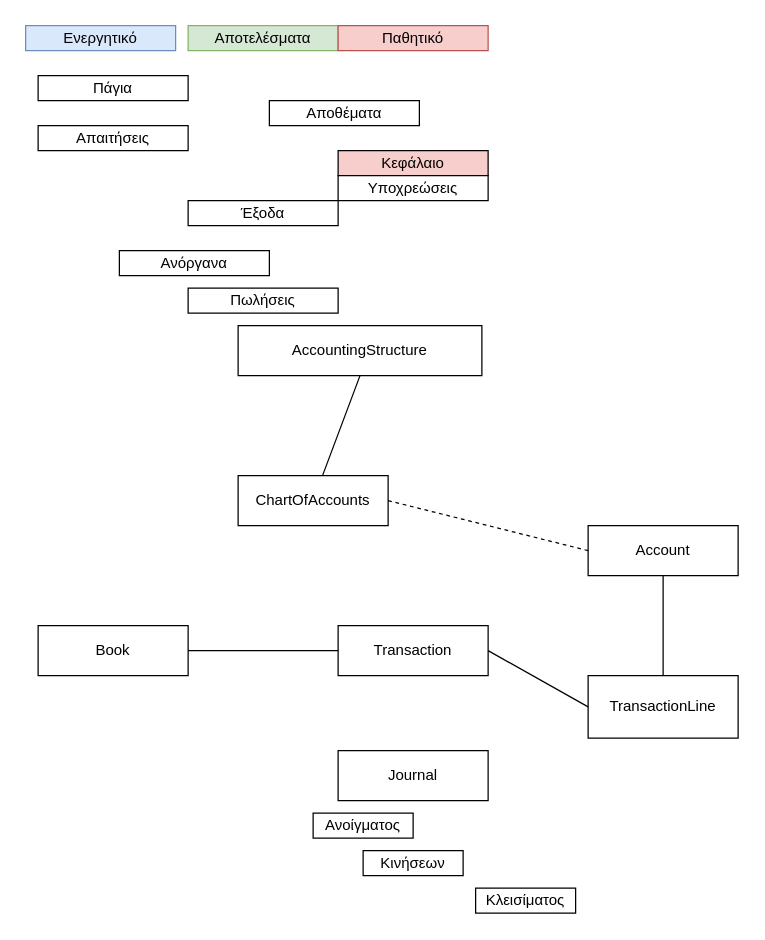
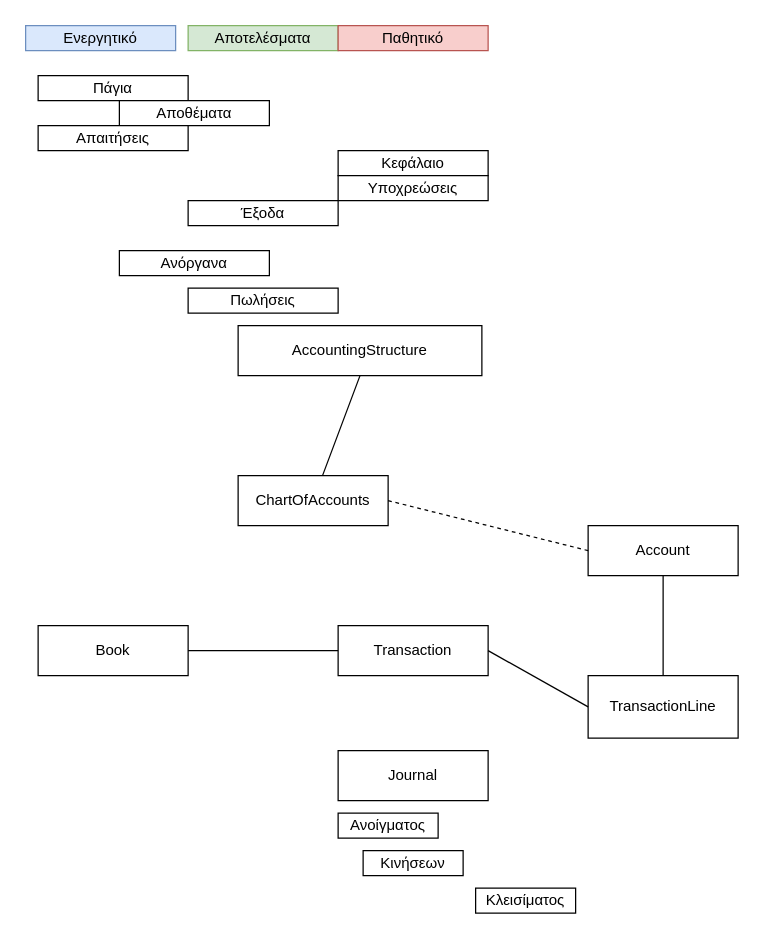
node "Αποθέματα": moved (344, 113) -> (194, 113)
node "Κεφάλαιο": fillcolor #f8cecc -> #ffffff
node "Ανοίγματος": moved (363, 826) -> (388, 826)
